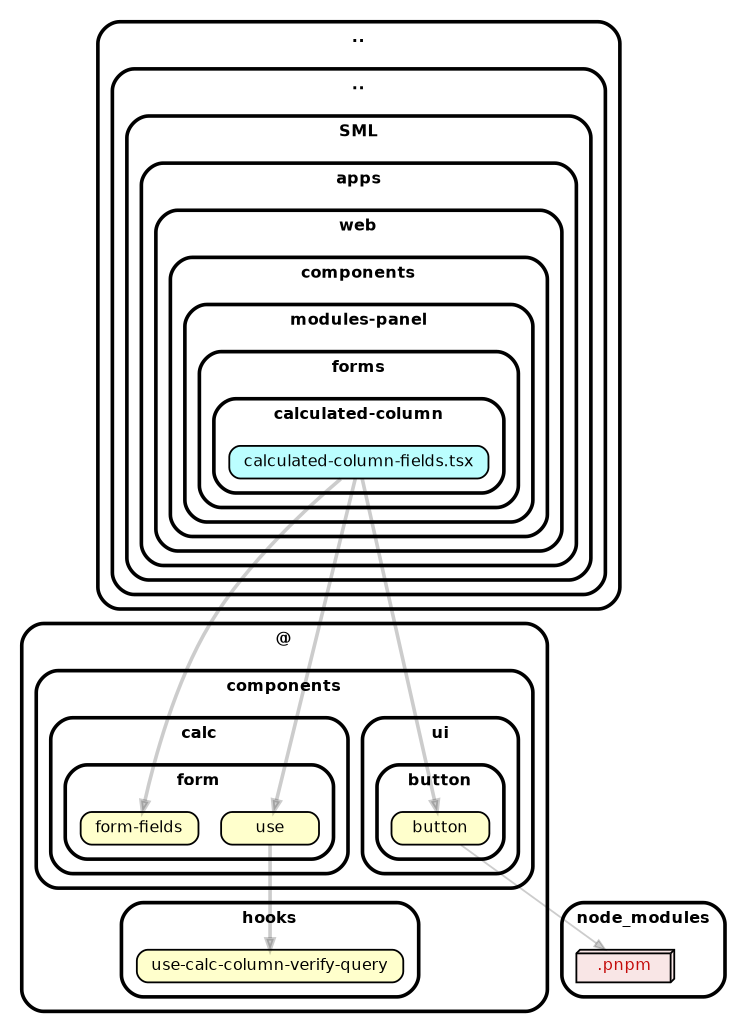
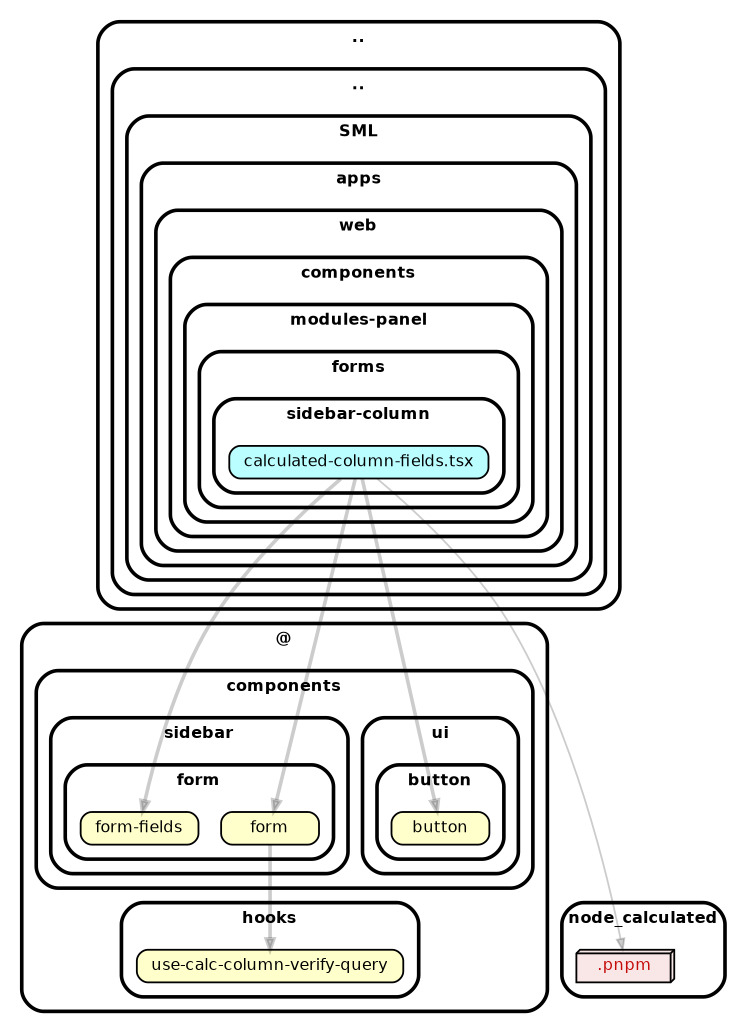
cluster "calculated-column": label "calculated-column" -> "sidebar-column"
cluster "calc": label "calc" -> "sidebar"
node "use": label "use" -> "form"
edge "button" -> ".pnpm": now "calculated-column-fields.tsx" -> ".pnpm"
cluster "node_modules": label "node_modules" -> "node_calculated"
